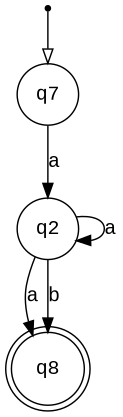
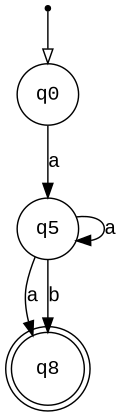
node "q7": label "q7" -> "q0"
node "q2": label "q2" -> "q5"
